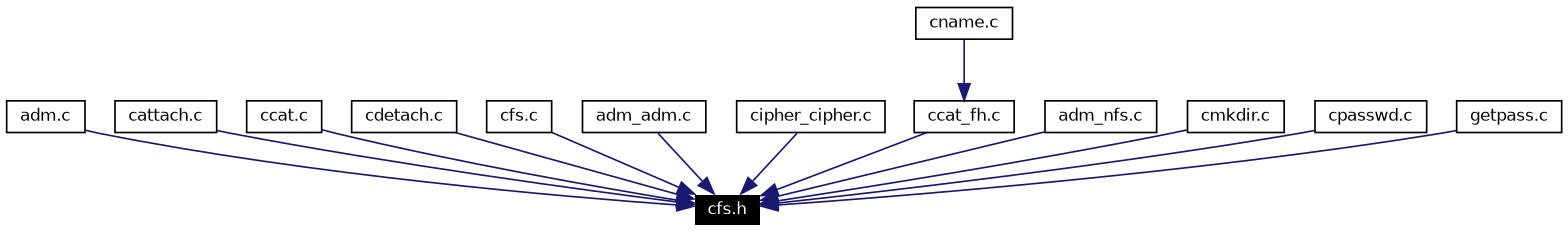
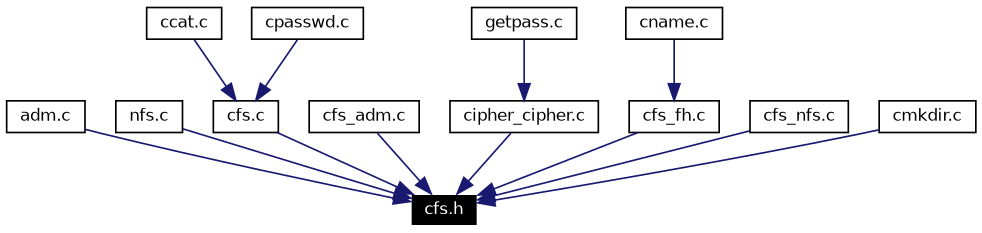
node "cattach.c": label "cattach.c" -> "nfs.c"
node "cdetach.c": removed
node "adm_adm.c": label "adm_adm.c" -> "cfs_adm.c"
node "ccat_fh.c": label "ccat_fh.c" -> "cfs_fh.c"
node "adm_nfs.c": label "adm_nfs.c" -> "cfs_nfs.c"
edge "ccat.c" -> "cfs.h": now "ccat.c" -> "cfs.c"
edge "cpasswd.c" -> "cfs.h": now "cpasswd.c" -> "cfs.c"
edge "getpass.c" -> "cfs.h": now "getpass.c" -> "cipher_cipher.c"
